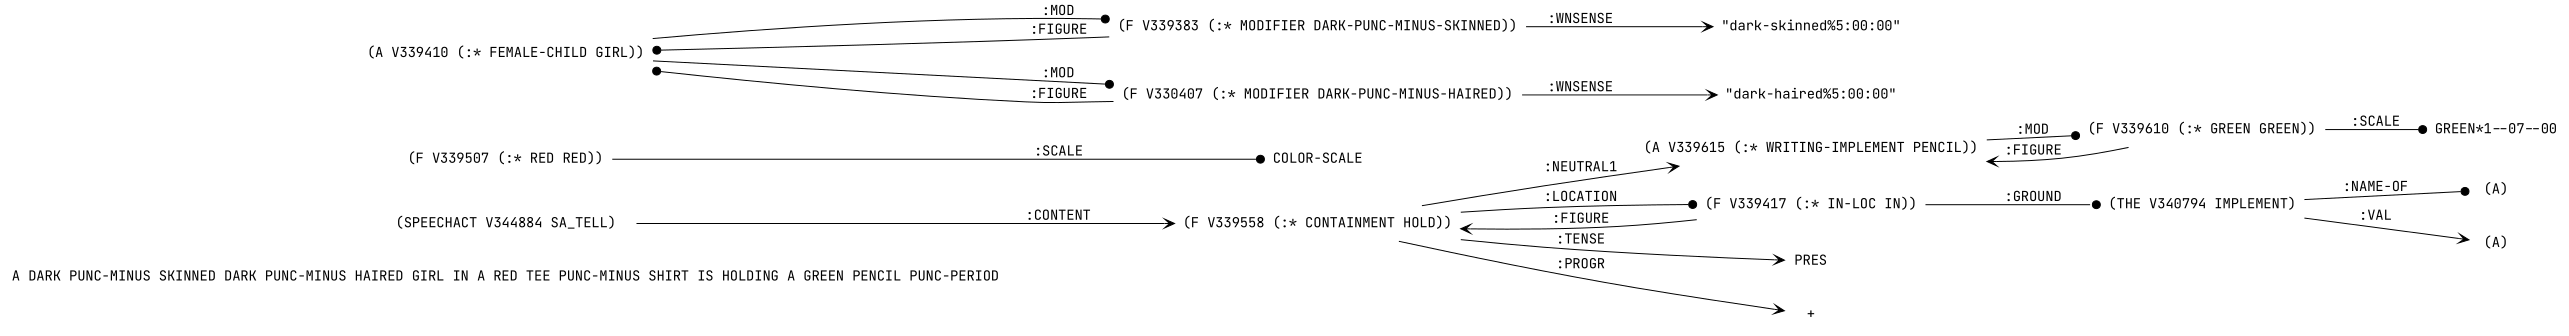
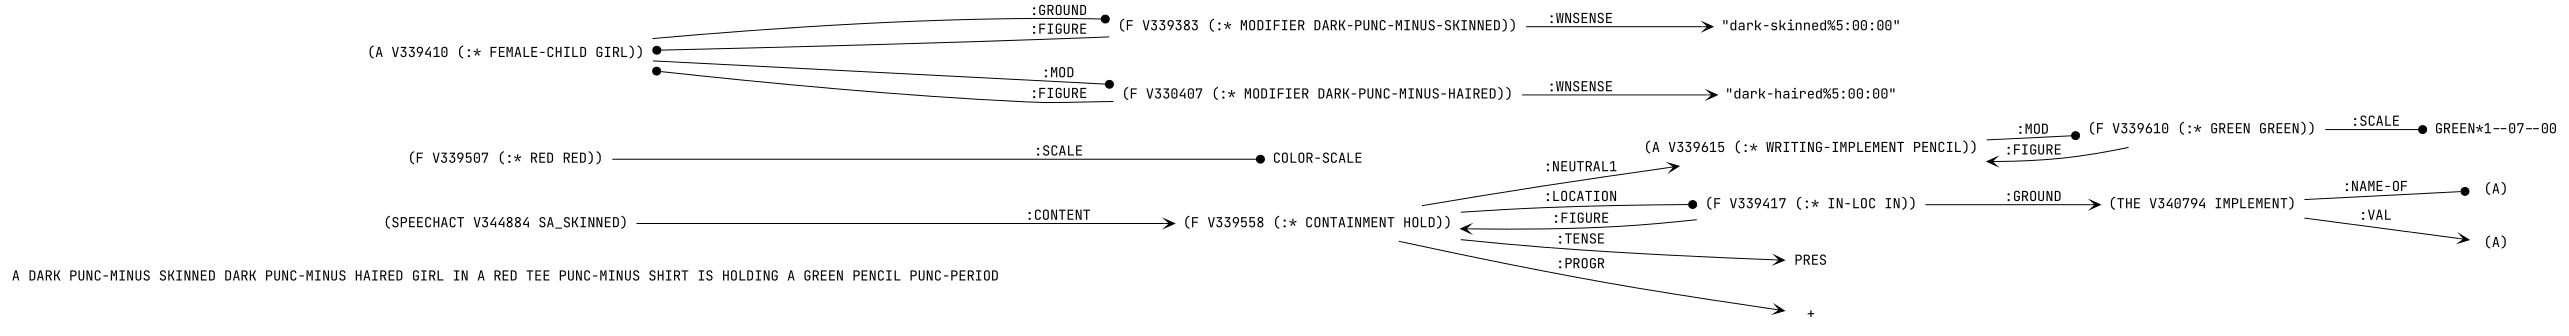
edge "(A V339410 (:* FEMALE-CHILD GIRL))" -> "(F V339383 (:* MODIFIER DARK-PUNC-MINUS-SKINNED))": label ":MOD" -> ":GROUND"
edge "(F V339417 (:* IN-LOC IN))" -> "(THE V340794 IMPLEMENT)": arrowhead dot -> vee
node "(SPEECHACT V344884 SA_TELL)": label "(SPEECHACT V344884 SA_TELL)" -> "(SPEECHACT V344884 SA_SKINNED)"
